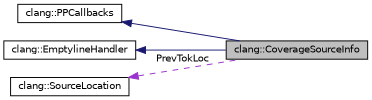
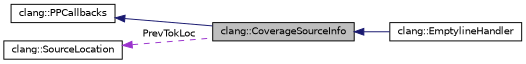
edge "clang::CoverageSourceInfo" -> "clang::EmptylineHandler": reversed
